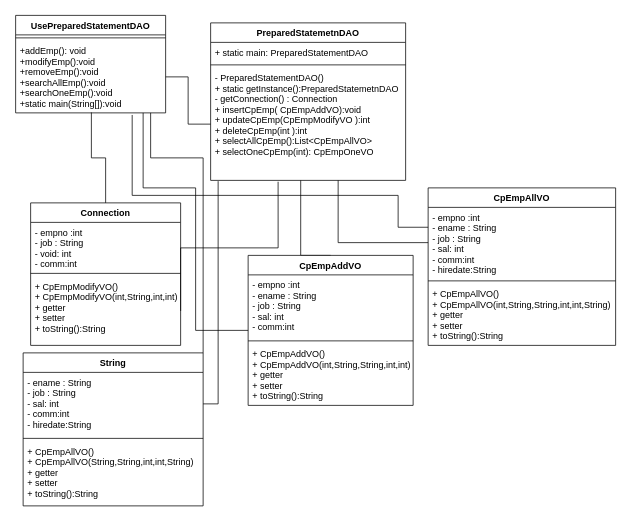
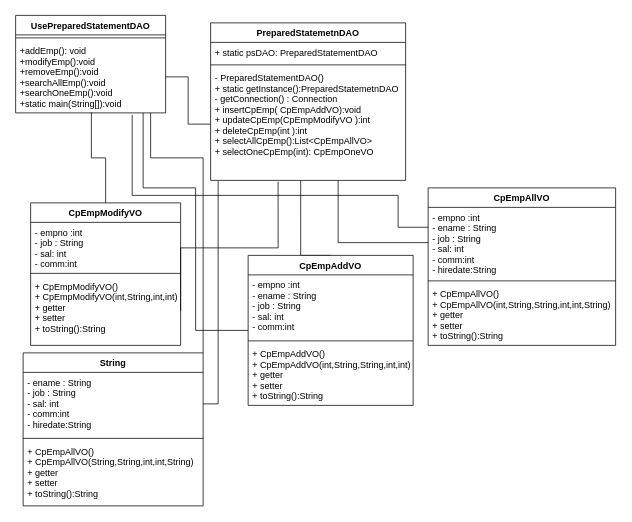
node "+ static main: PreparedStatementDAO": label "+ static main: PreparedStatementDAO" -> "+ static psDAO: PreparedStatementDAO"
node "Connection": label "Connection" -> "CpEmpModifyVO"
node "- empno :int - job : String - void: int - comm:int": label "- empno :int - job : String - void: int - comm:int" -> "- empno :int - job : String - sal: int - comm:int"
